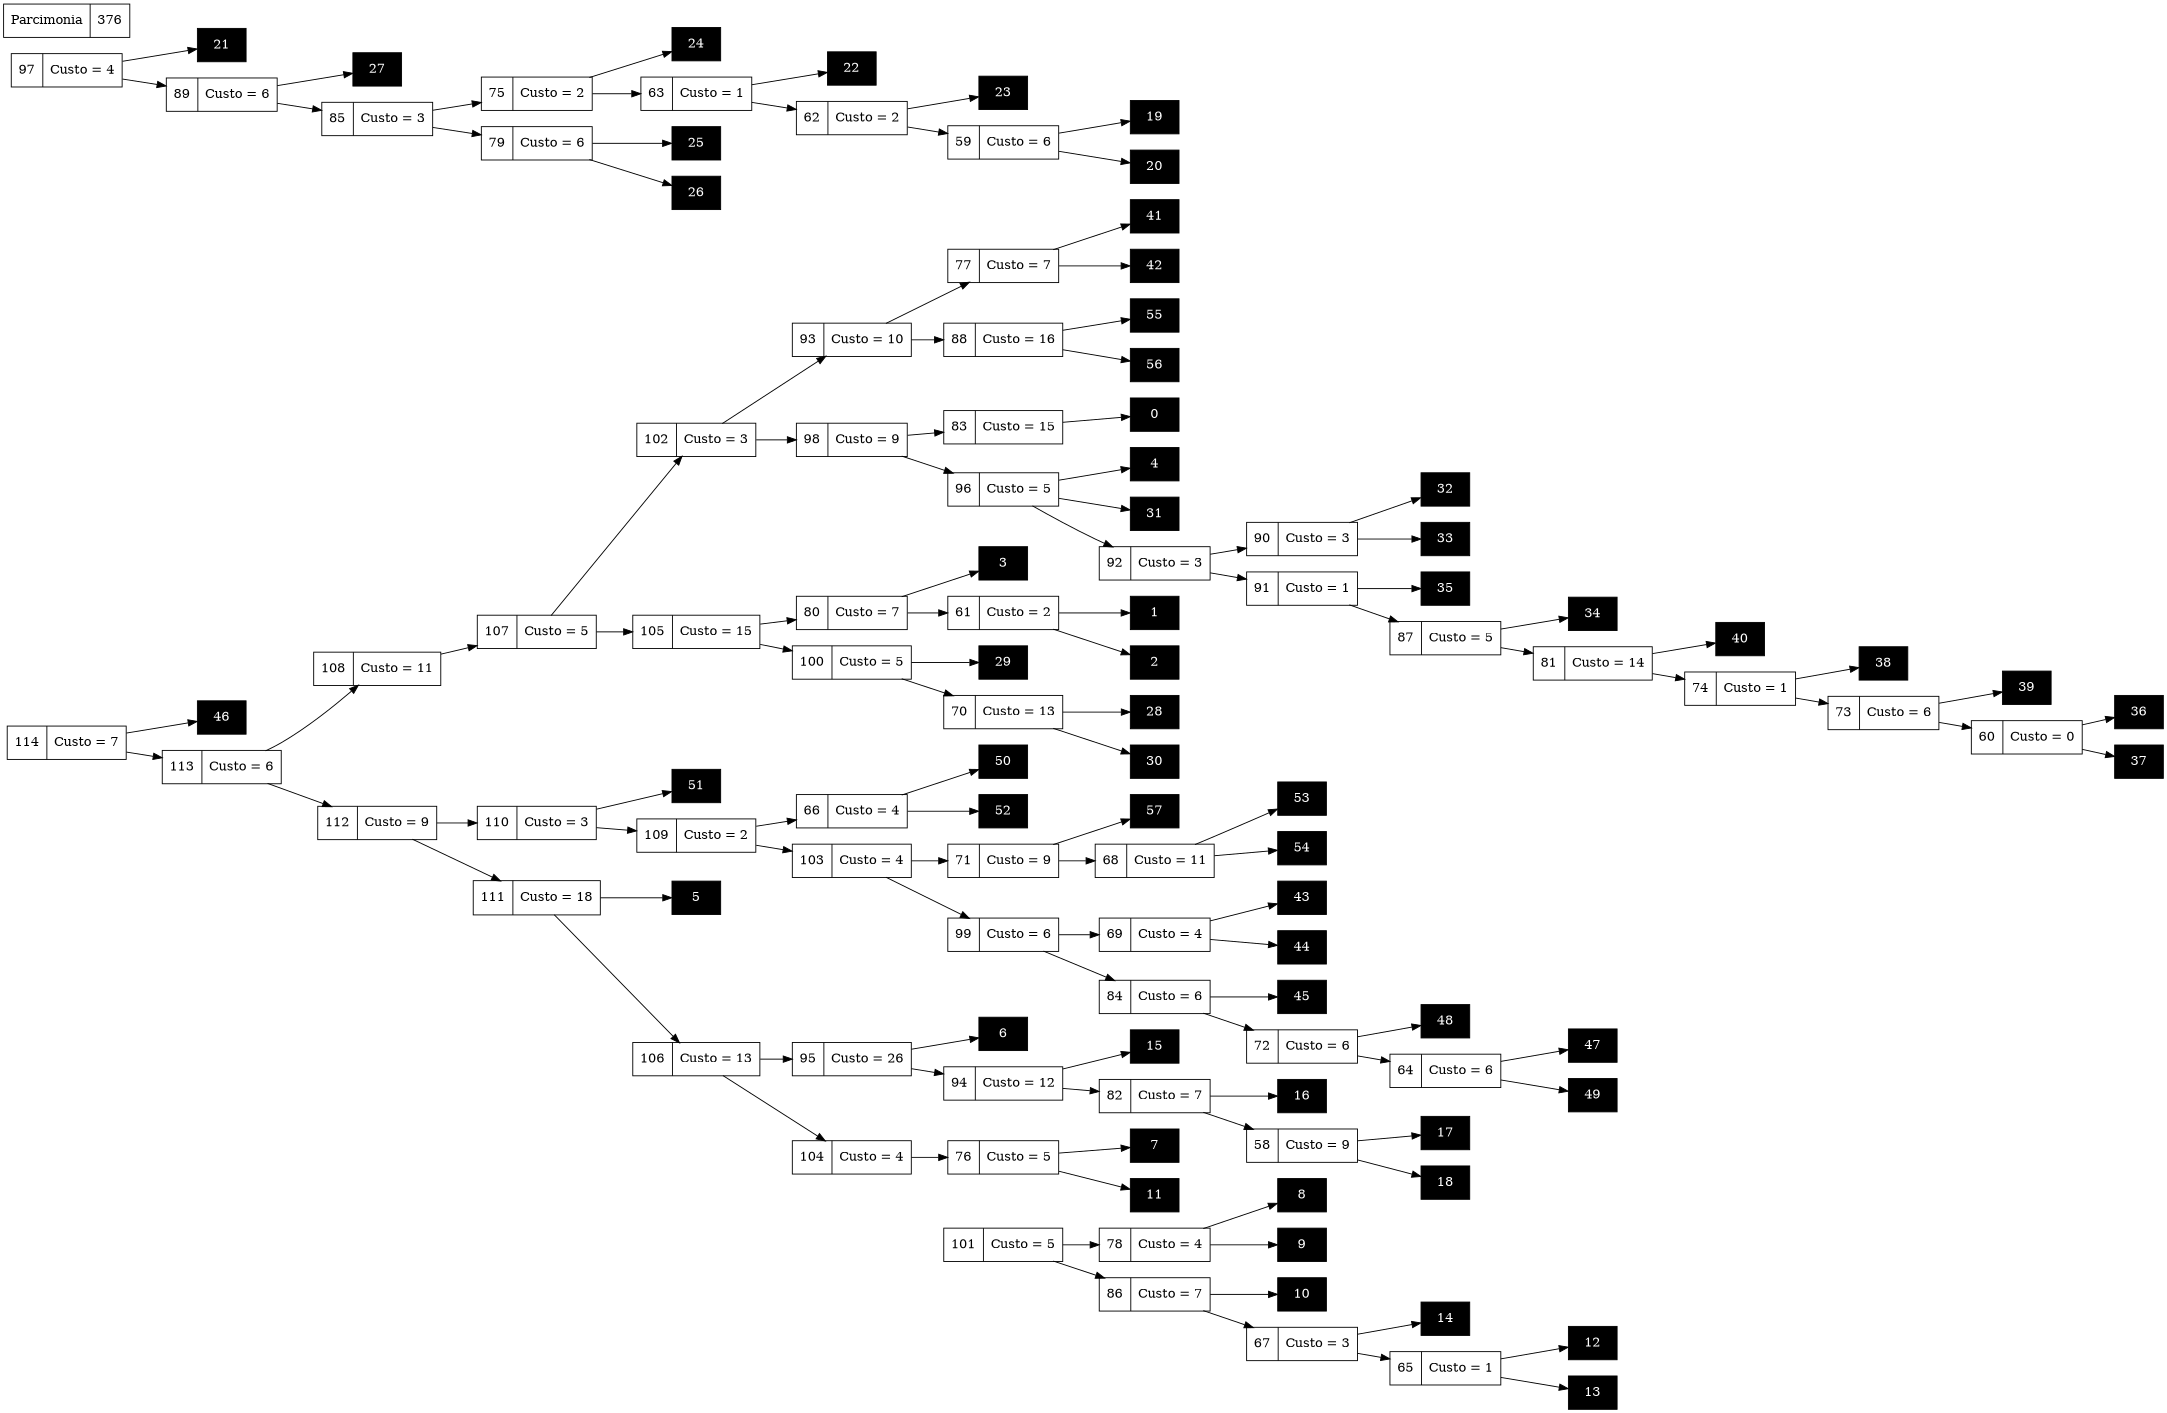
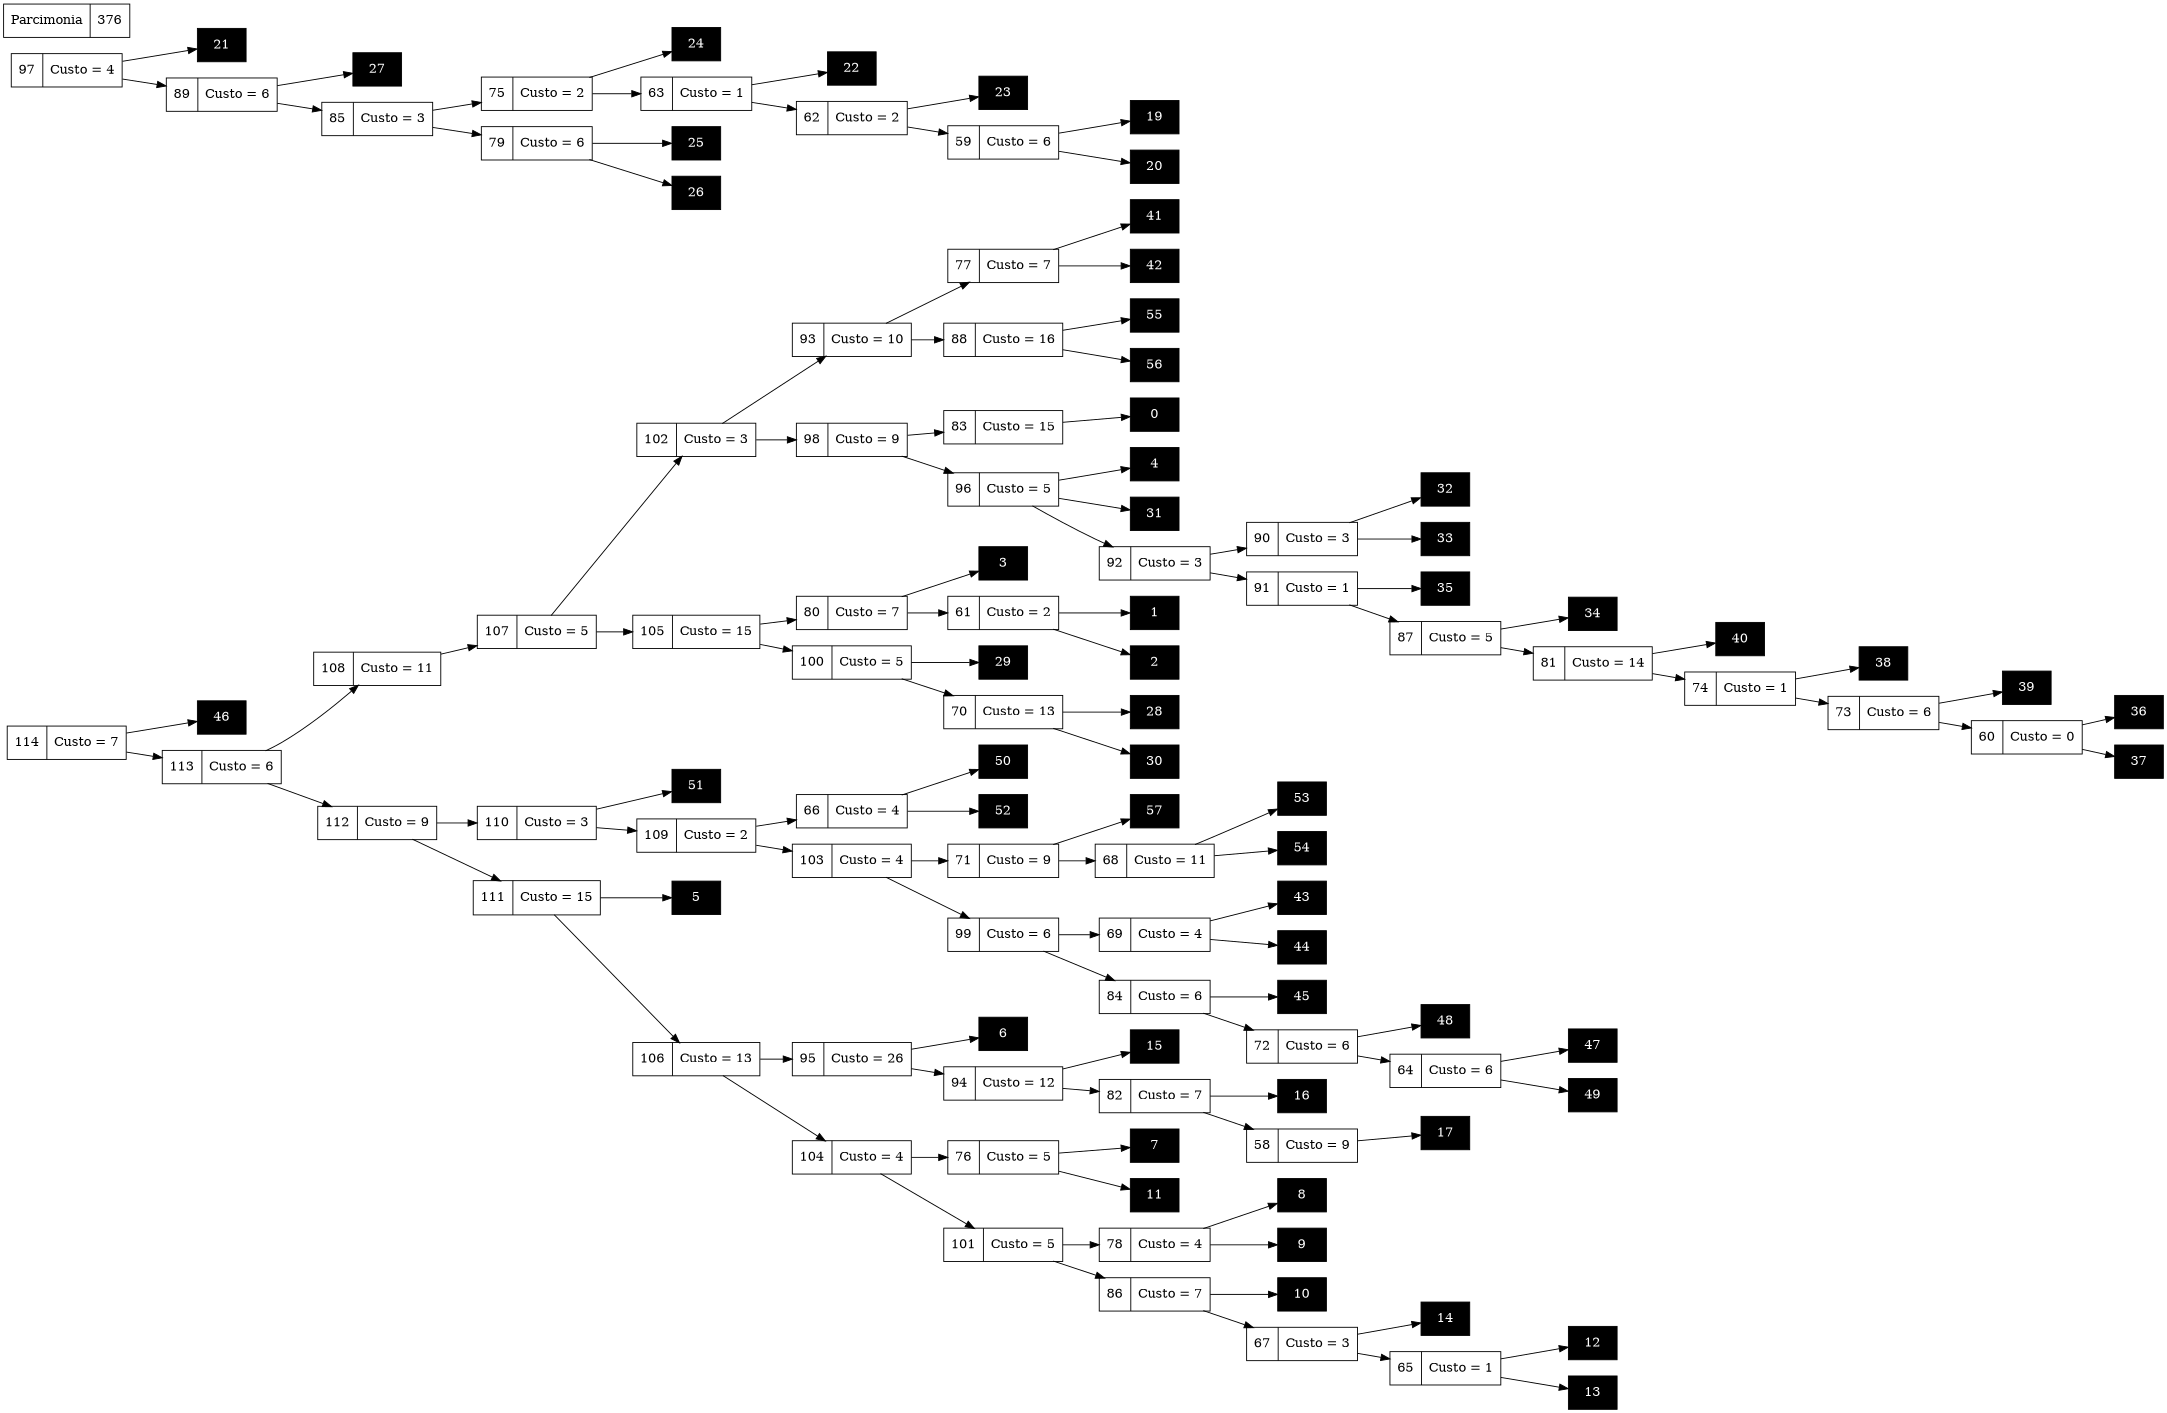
node "111": text "Custo = 18" -> "Custo = 15"
node "18": removed
edge "104" -> "101": added
